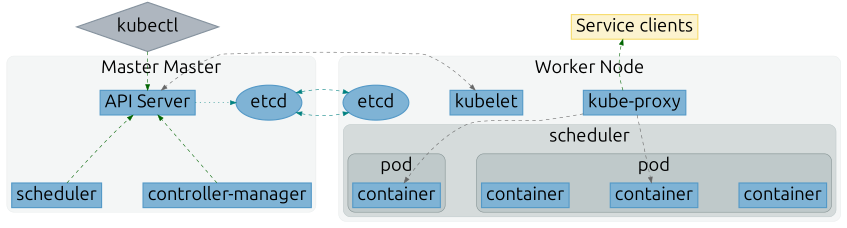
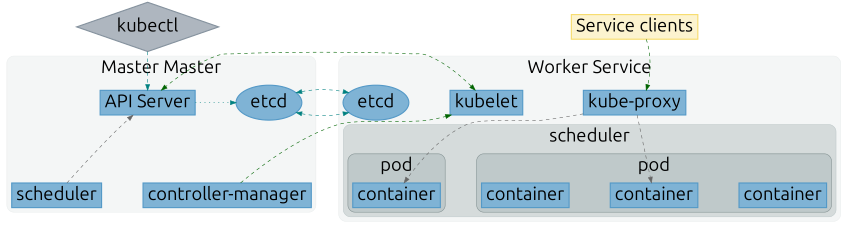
edge "API Server" -- "kubelet": color gray40 -> darkgreen
edge "kubectl" -> "API Server": color darkgreen -> teal
cluster "Worker Node": label "Worker Node" -> "Worker Service"
edge "kube-proxy" -> "Service clients": reversed
edge "scheduler" -> "API Server": color darkgreen -> gray40
edge "controller-manager" -> "API Server": now "controller-manager" -> "kubelet"
